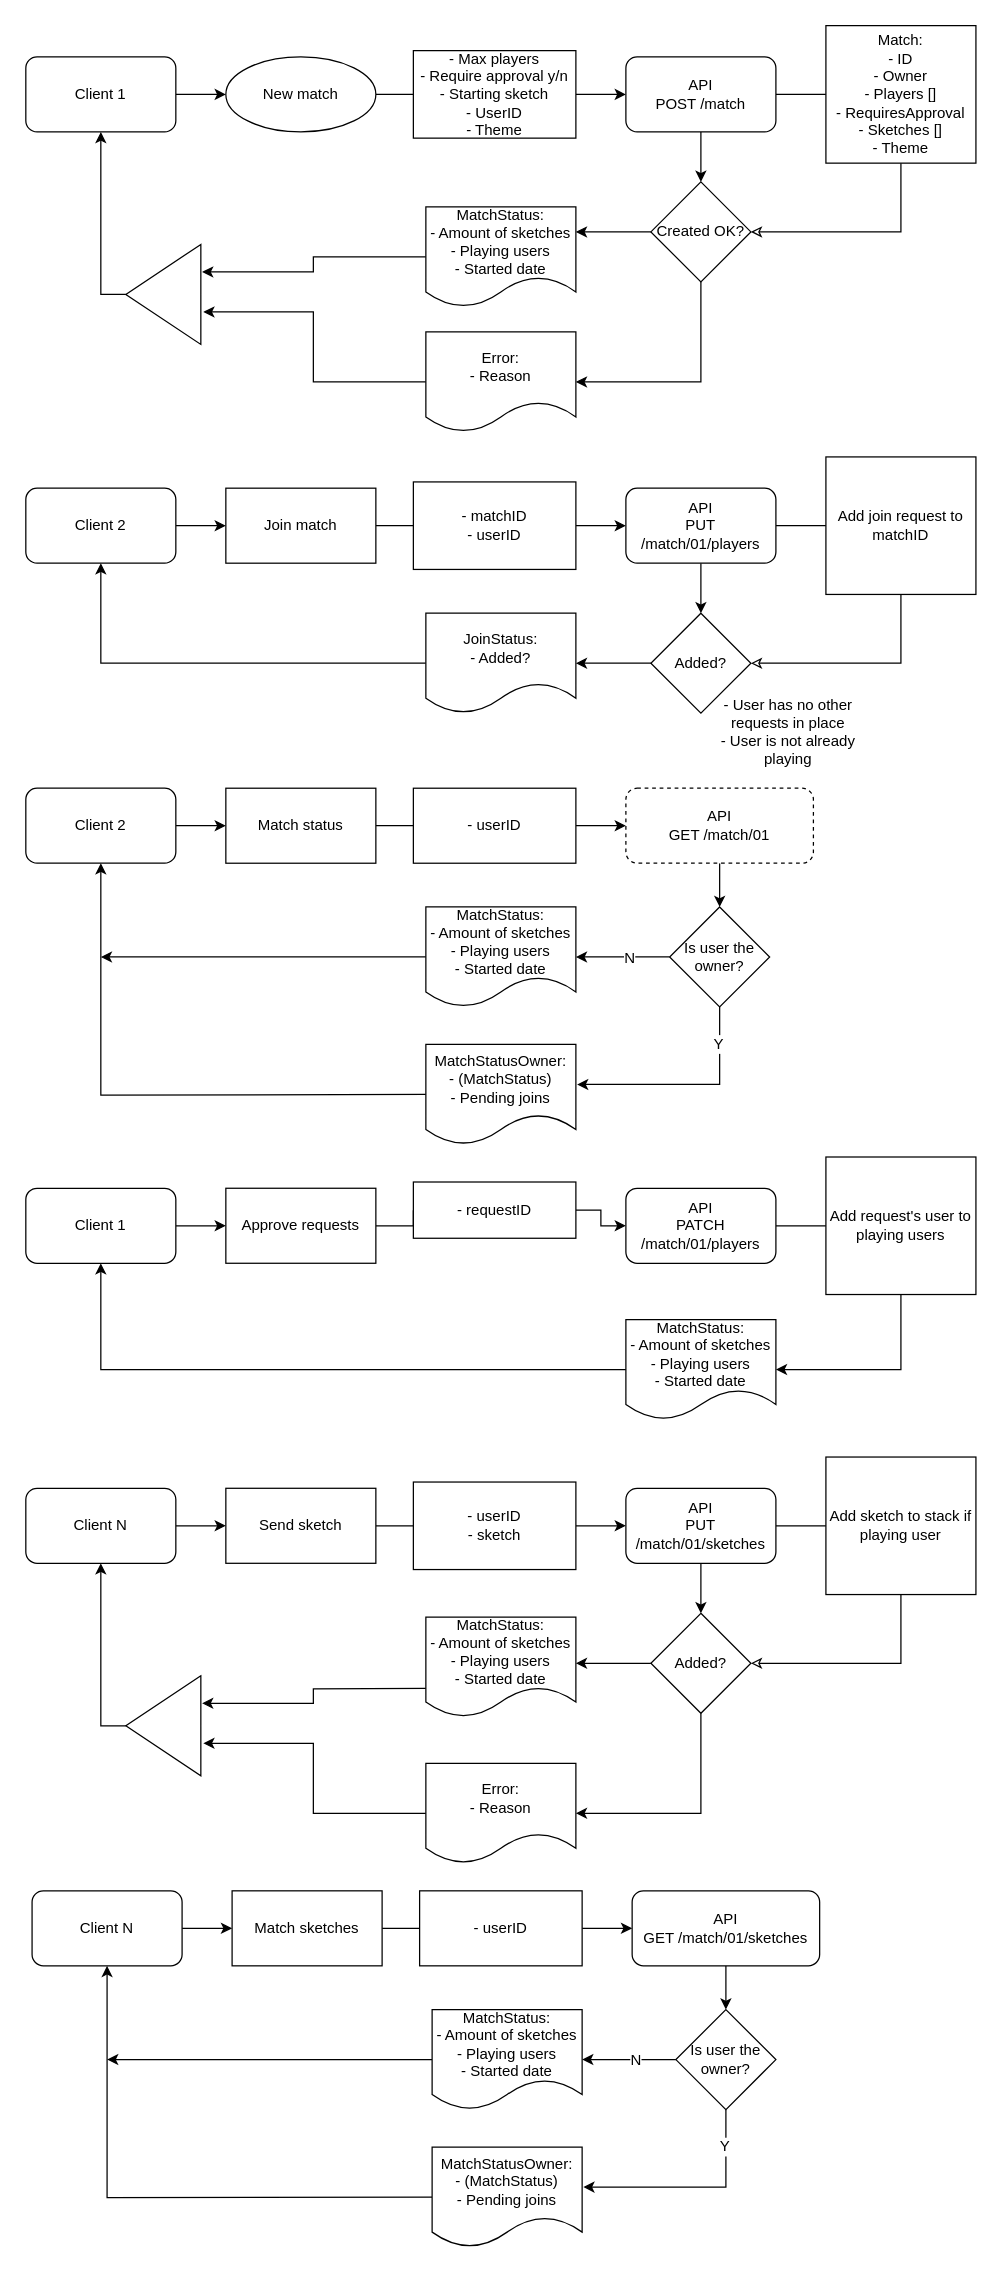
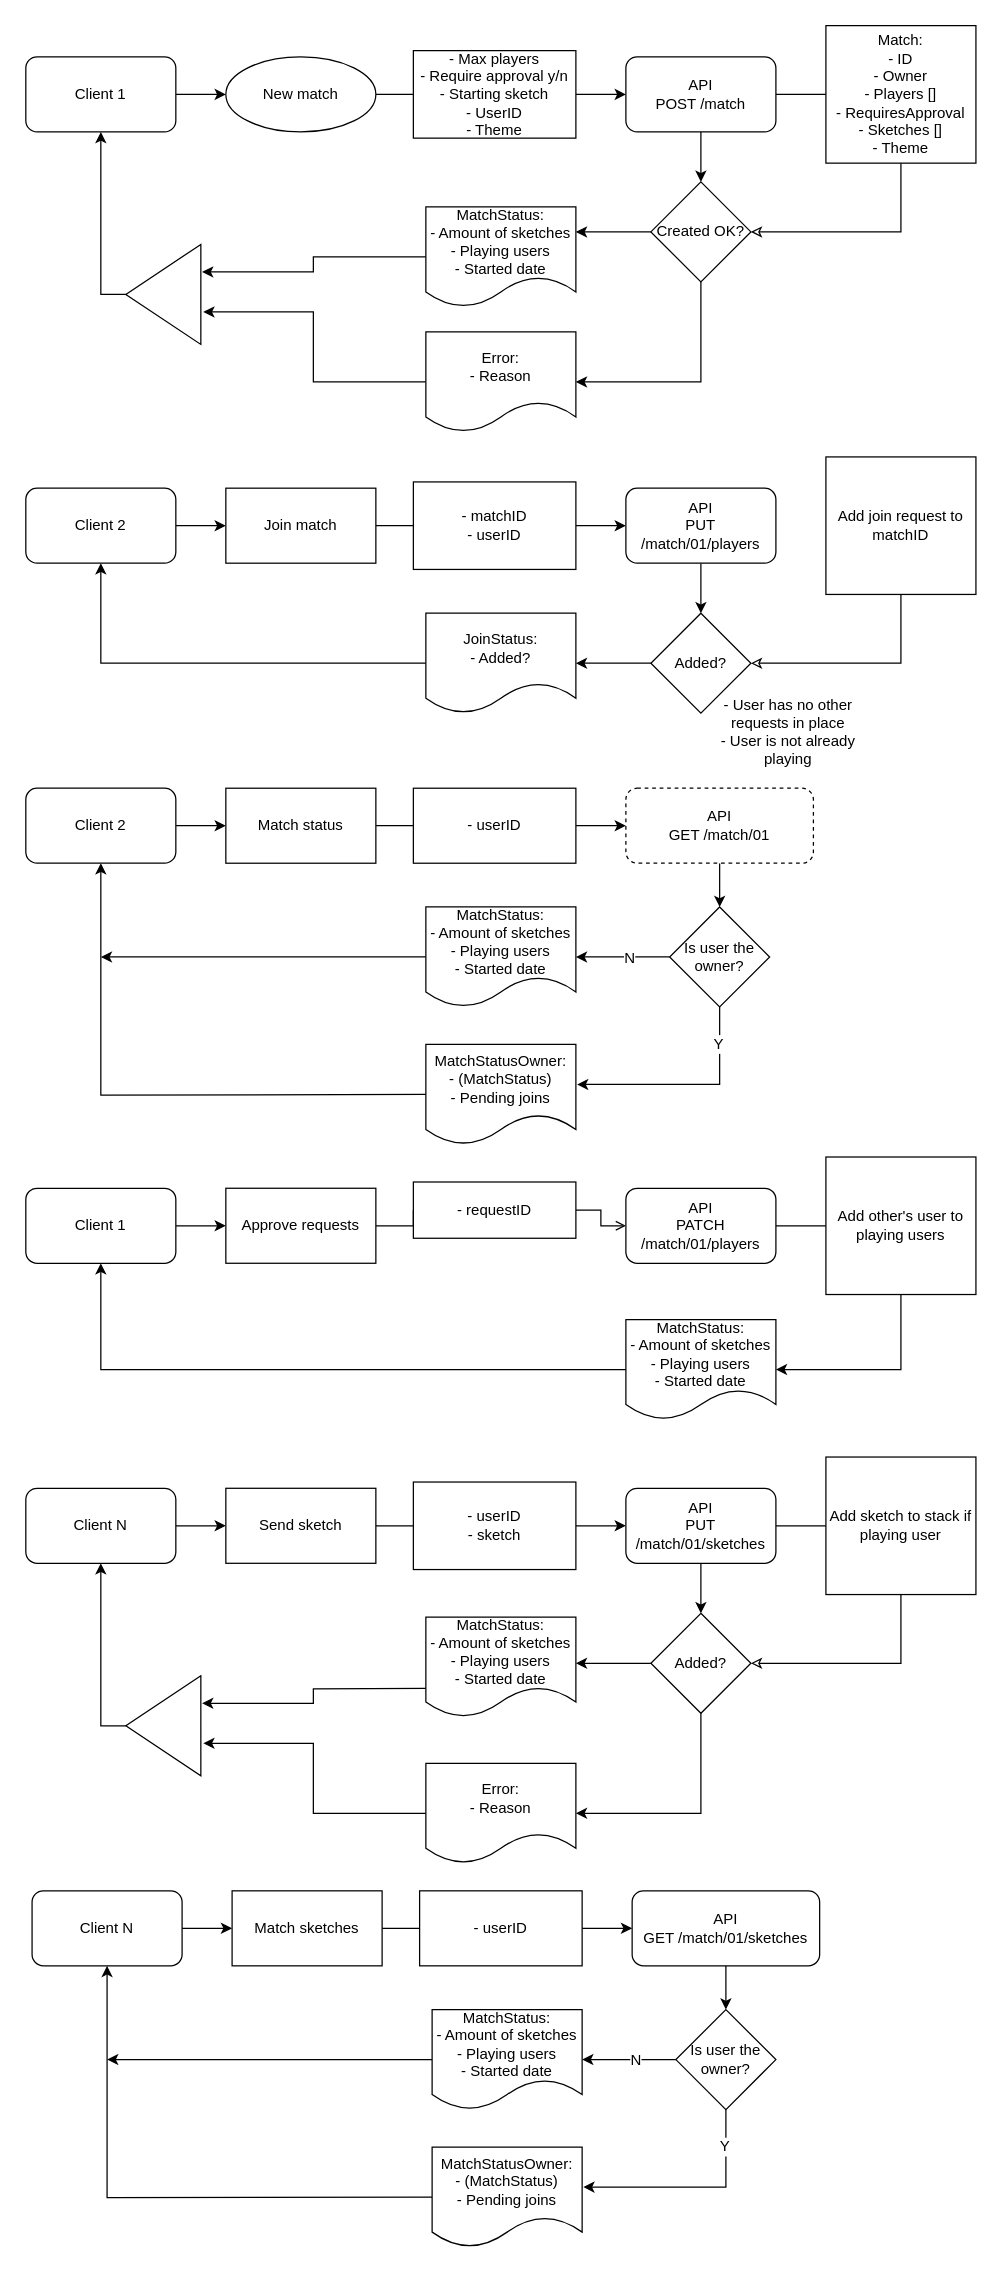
edge "API PUT /match/01/players" -- "Add join request to matchID": removed
edge "- requestID" -> "API PATCH /match/01/players": arrowhead classic -> open
node "Add request's user to playing users": label "Add request's user to playing users" -> "Add other's user to playing users"
